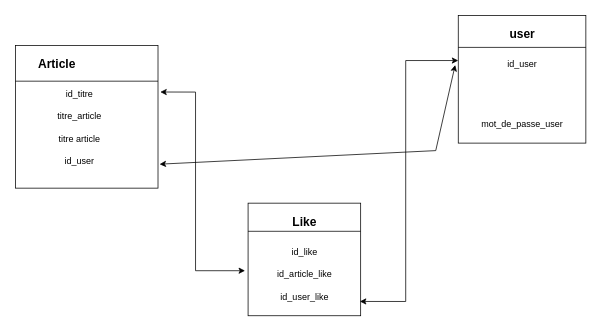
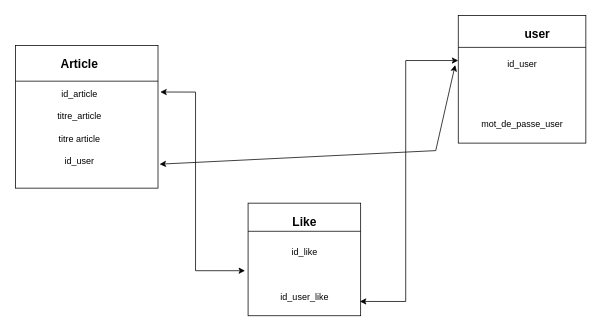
node "user": moved (522, 34) -> (537, 34)
node "Article": moved (57, 64) -> (79, 64)
node "id_titre": label "id_titre" -> "id_article"
node "id_article_like": removed
